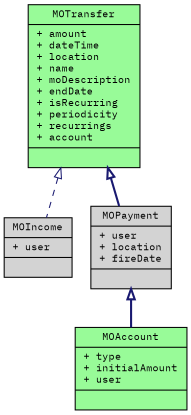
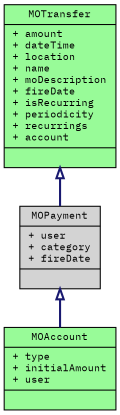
node "MOTransfer": text "+ endDate" -> "+ fireDate"
node "MOPayment": text "+ location" -> "+ category"
node "MOIncome": removed
